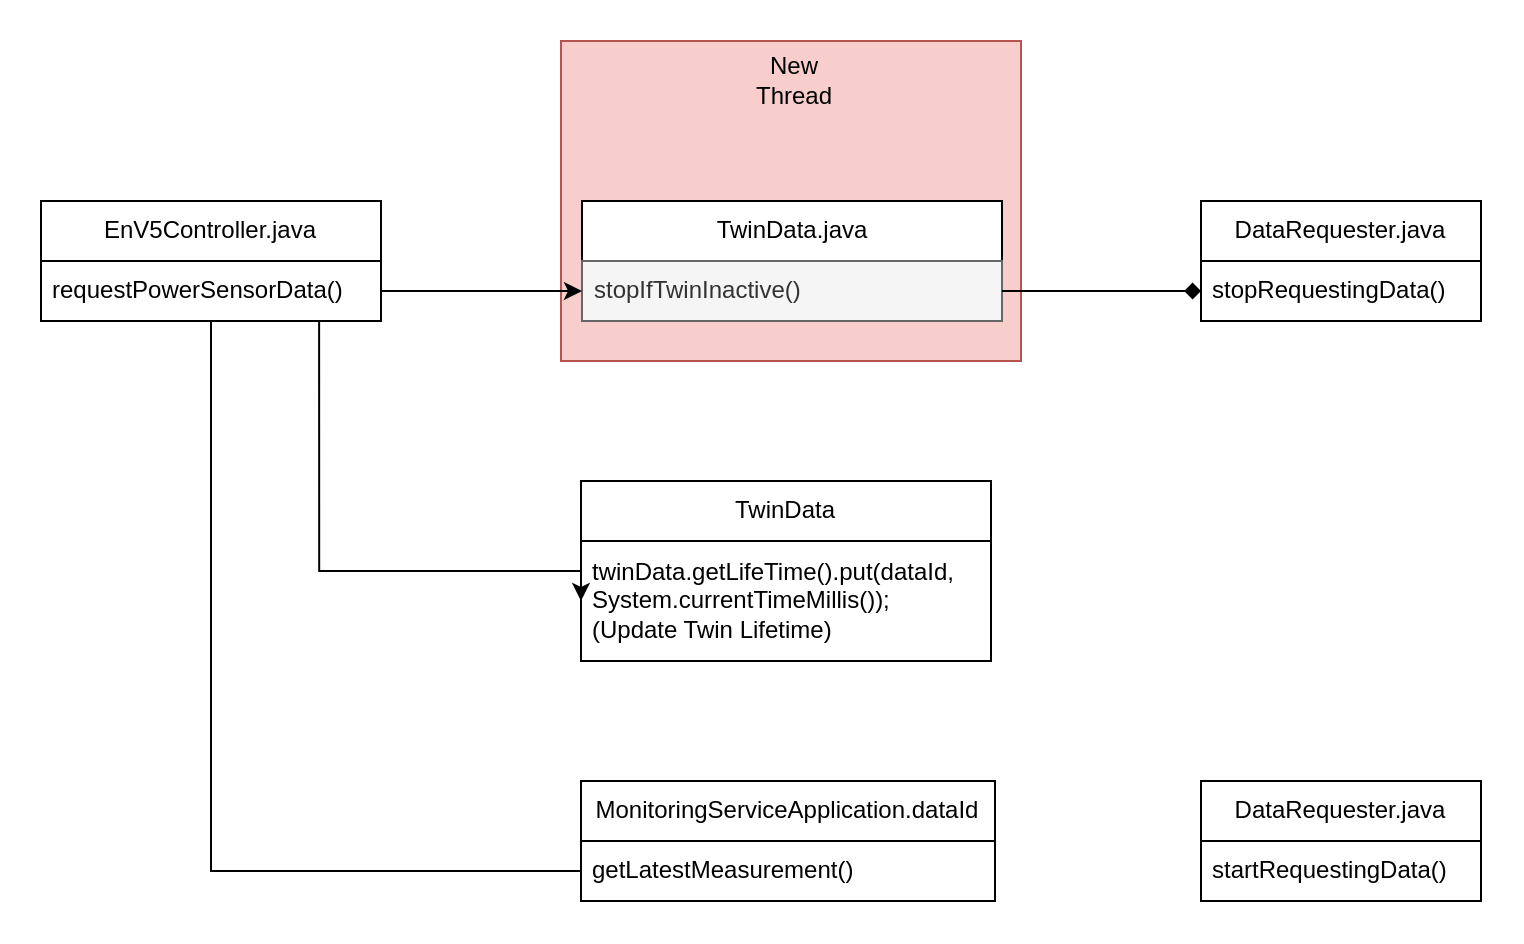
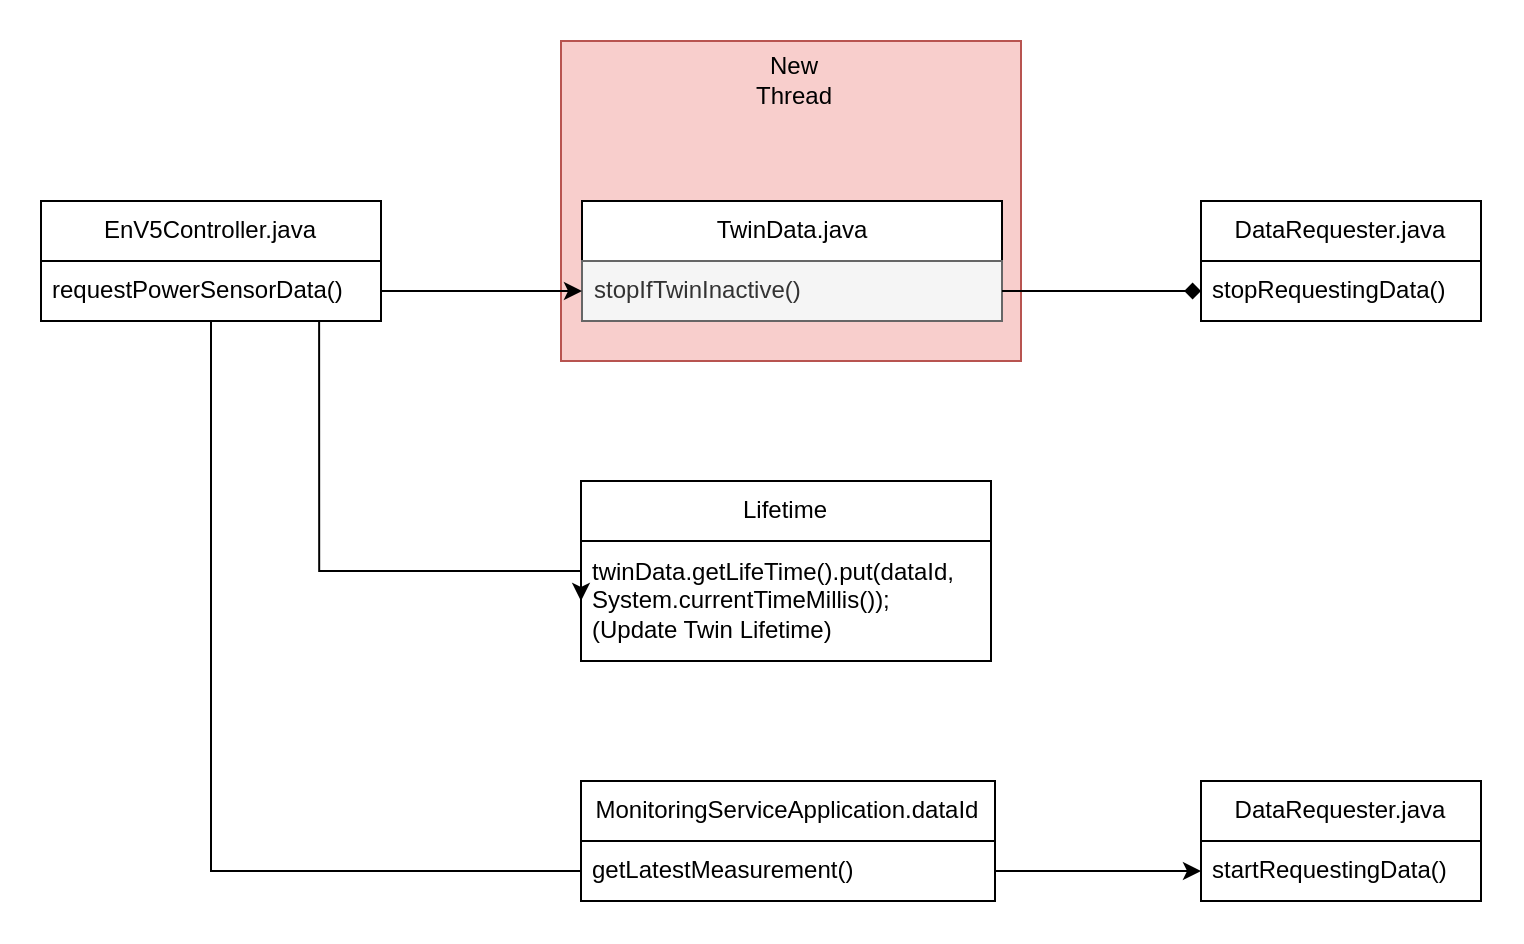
node "TwinData": label "TwinData" -> "Lifetime"
edge "getLatestMeasurement()" -> "startRequestingData()": added
